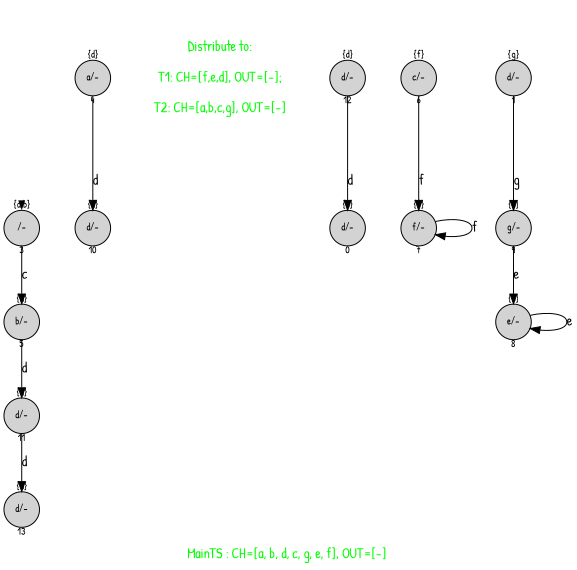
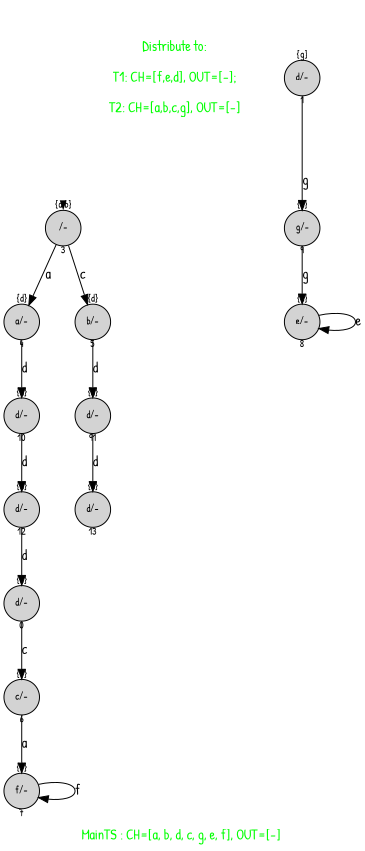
edge "{f} c/- 6" -> "{f} f/- 7": label "f" -> "a"
edge "{a,b} /- 3" -> "{d} a/- 4": added, label "a"
edge "{e} g/- 9" -> "{e} e/- 8": label "e" -> "g"
node "{d} d/- 11": label "{d} d/- 11" -> "{d} d/- 91"
edge "{d} d/- 10" -> "{d} d/- 12": added, label "d"
edge "{c} d/- 0" -> "{f} c/- 6": added, label "c"
